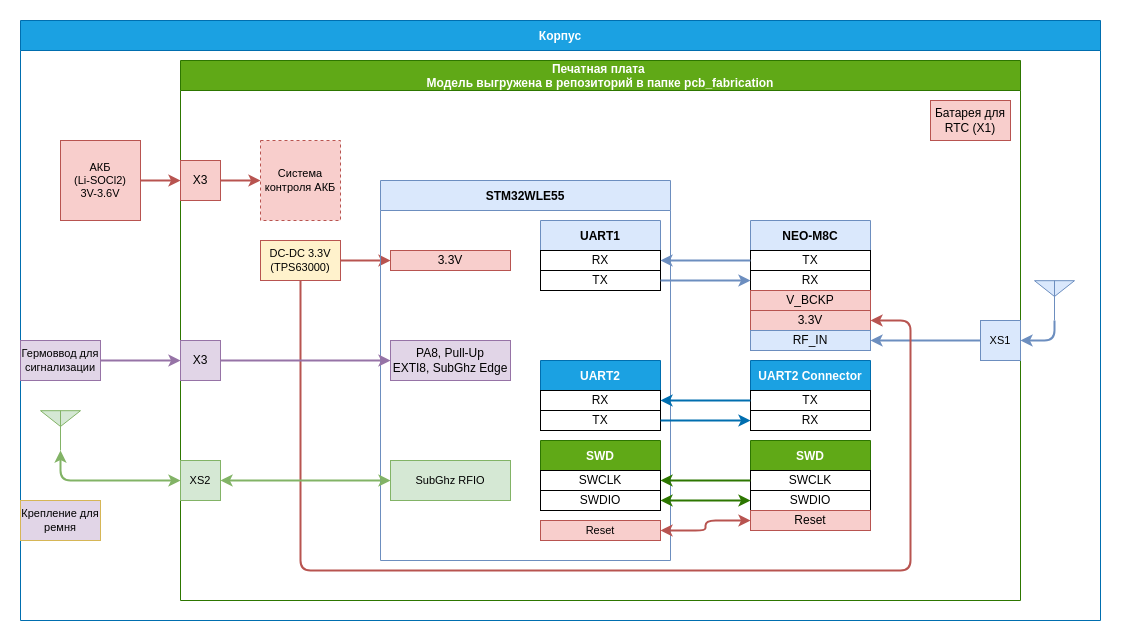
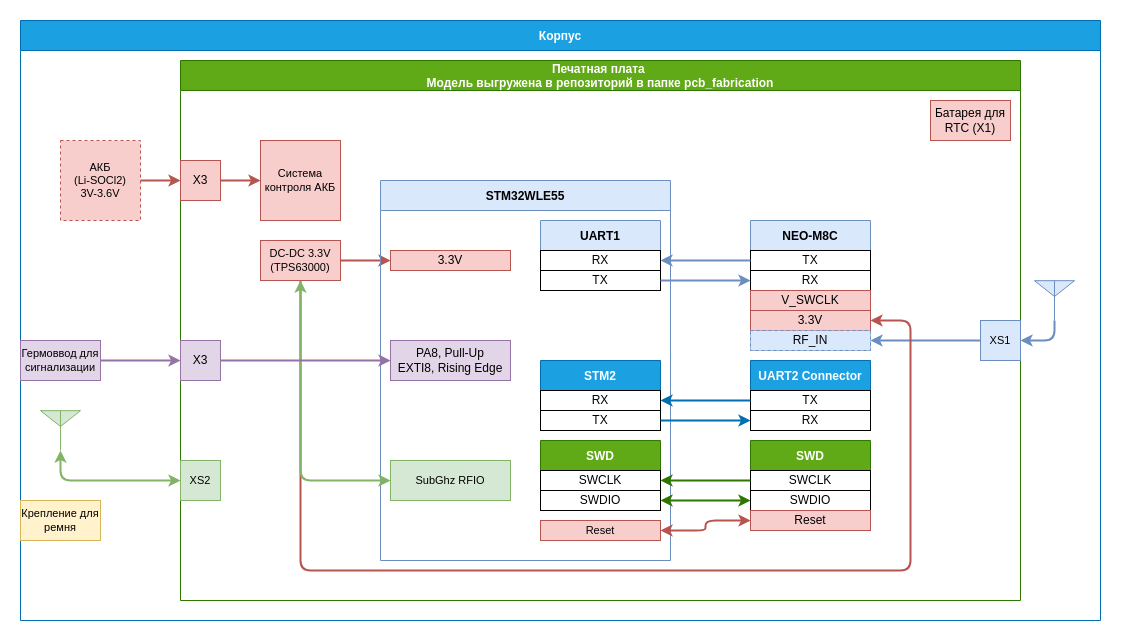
node "АКБ (Li-SOCl2) 3V-3.6V": style solid -> dashed
node "Система контроля АКБ": style dashed -> solid
node "DC-DC 3.3V (TPS63000)": fillcolor #fff2cc -> #f8cecc
node "V_BCKP": label "V_BCKP" -> "V_SWCLK"
node "RF_IN": style solid -> dashed
node "PA8, Pull-Up EXTI8, SubGhz Edge": label "PA8, Pull-Up EXTI8, SubGhz Edge" -> "PA8, Pull-Up EXTI8, Rising Edge"
node "UART2": label "UART2" -> "STM2"
edge "XS2" -- "SubGhz RFIO": now "DC-DC 3.3V (TPS63000)" -- "SubGhz RFIO"
node "Крепление для ремня": fillcolor #e1d5e7 -> #fff2cc
